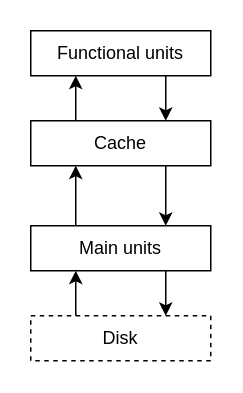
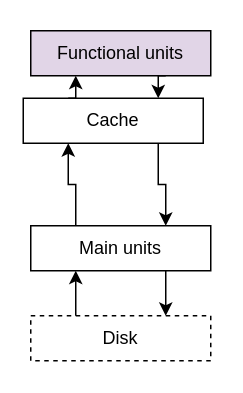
node "Functional units": fillcolor #ffffff -> #e1d5e7
node "Cache": moved (121, 143) -> (113, 121)
